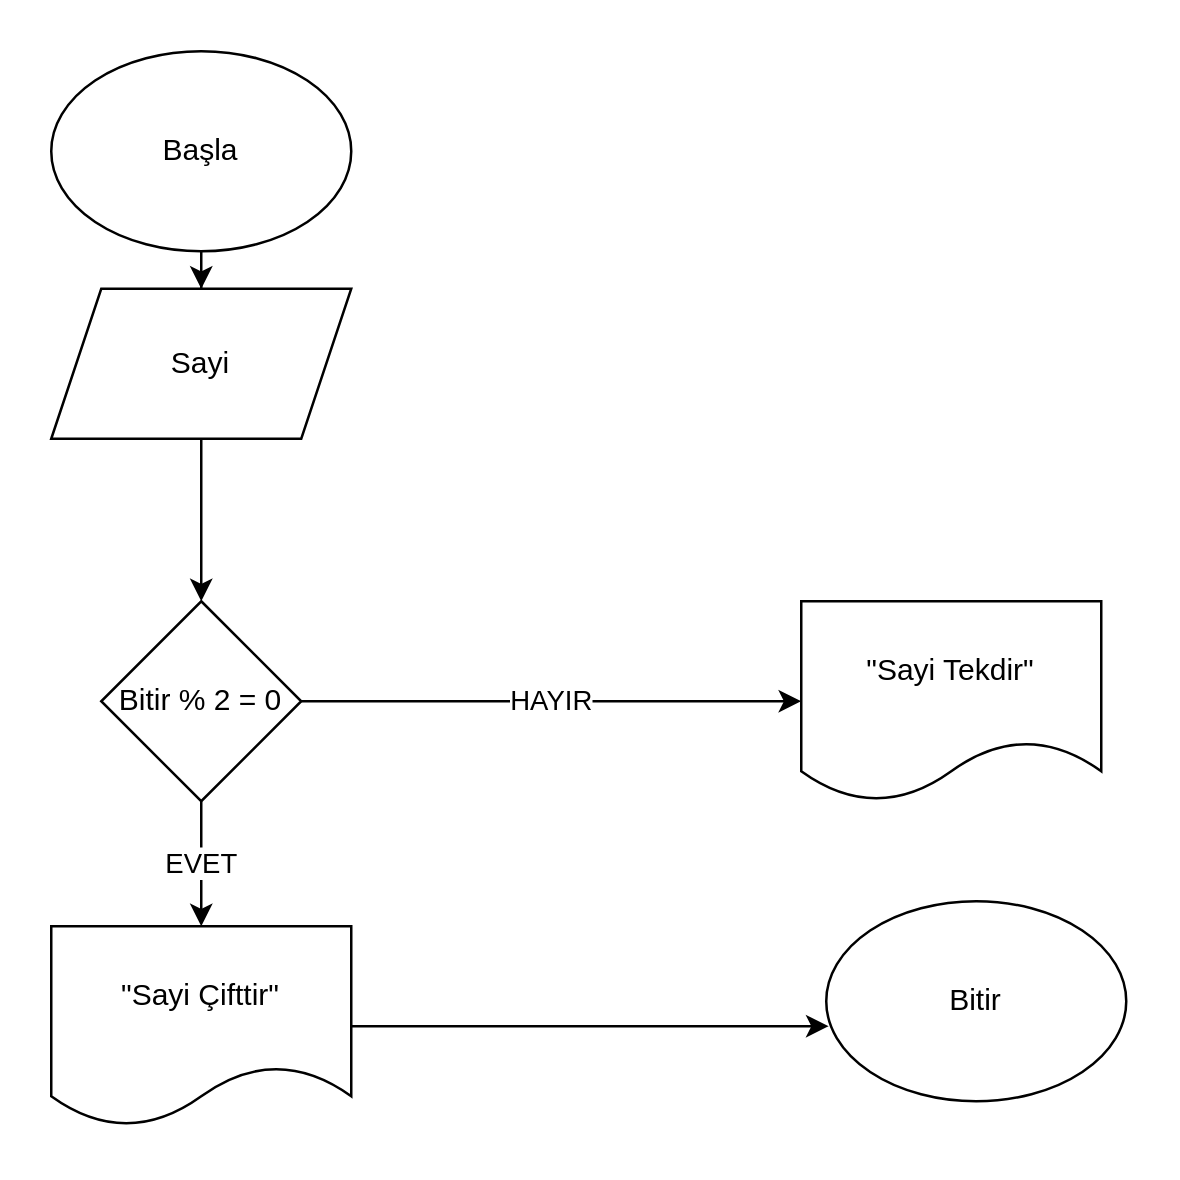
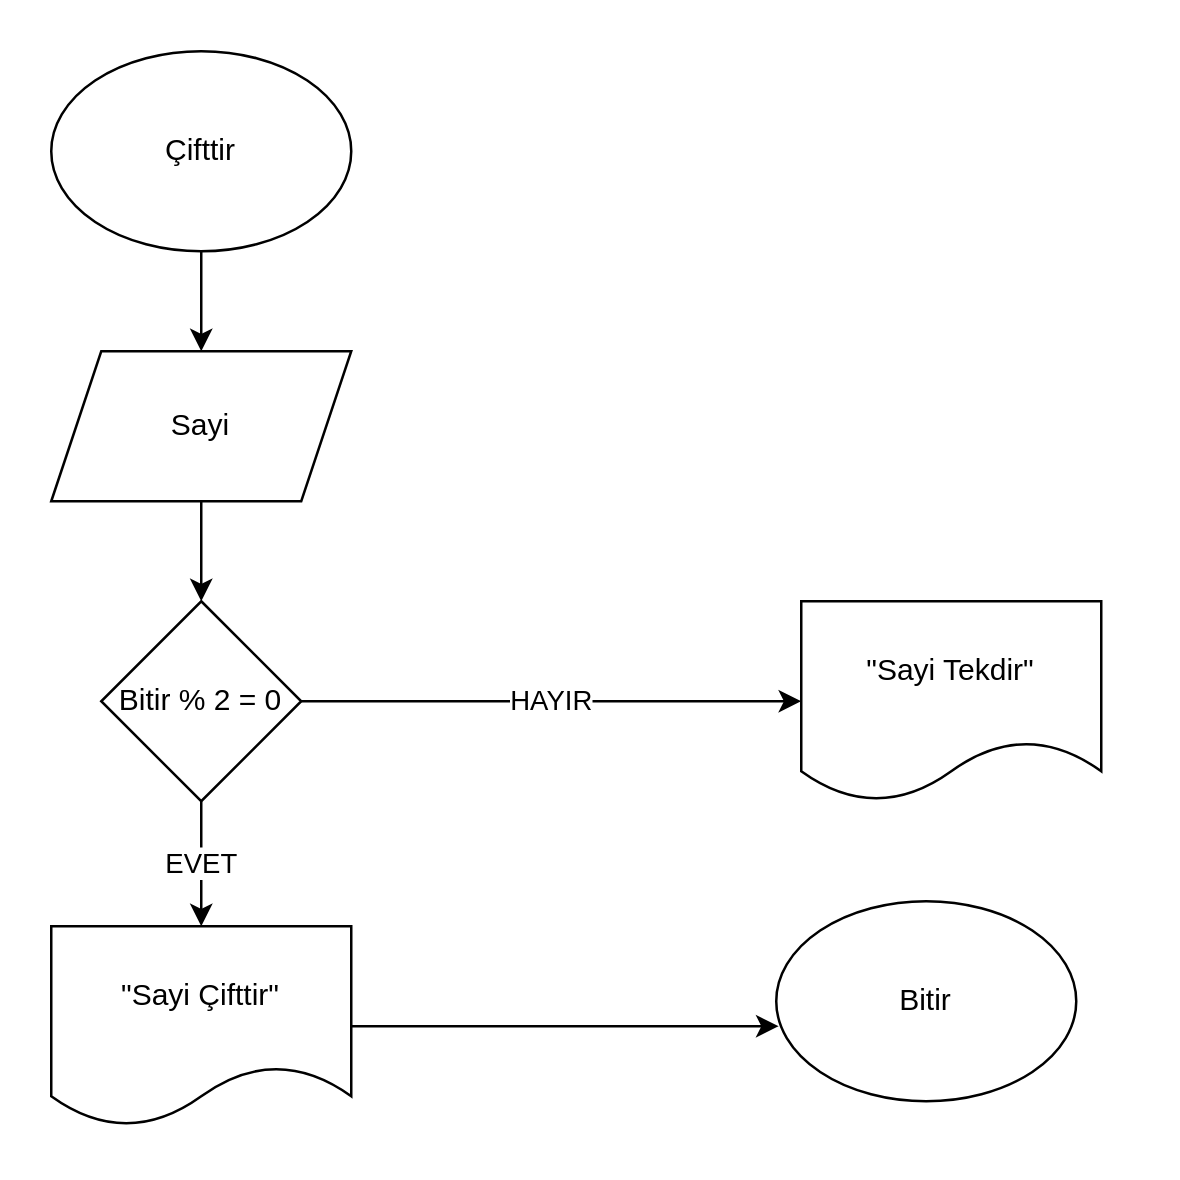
node "Başla": label "Başla" -> "Çifttir"
node "Sayi": moved (201, 364) -> (201, 426)
node "Bitir": moved (976, 1001) -> (926, 1001)
